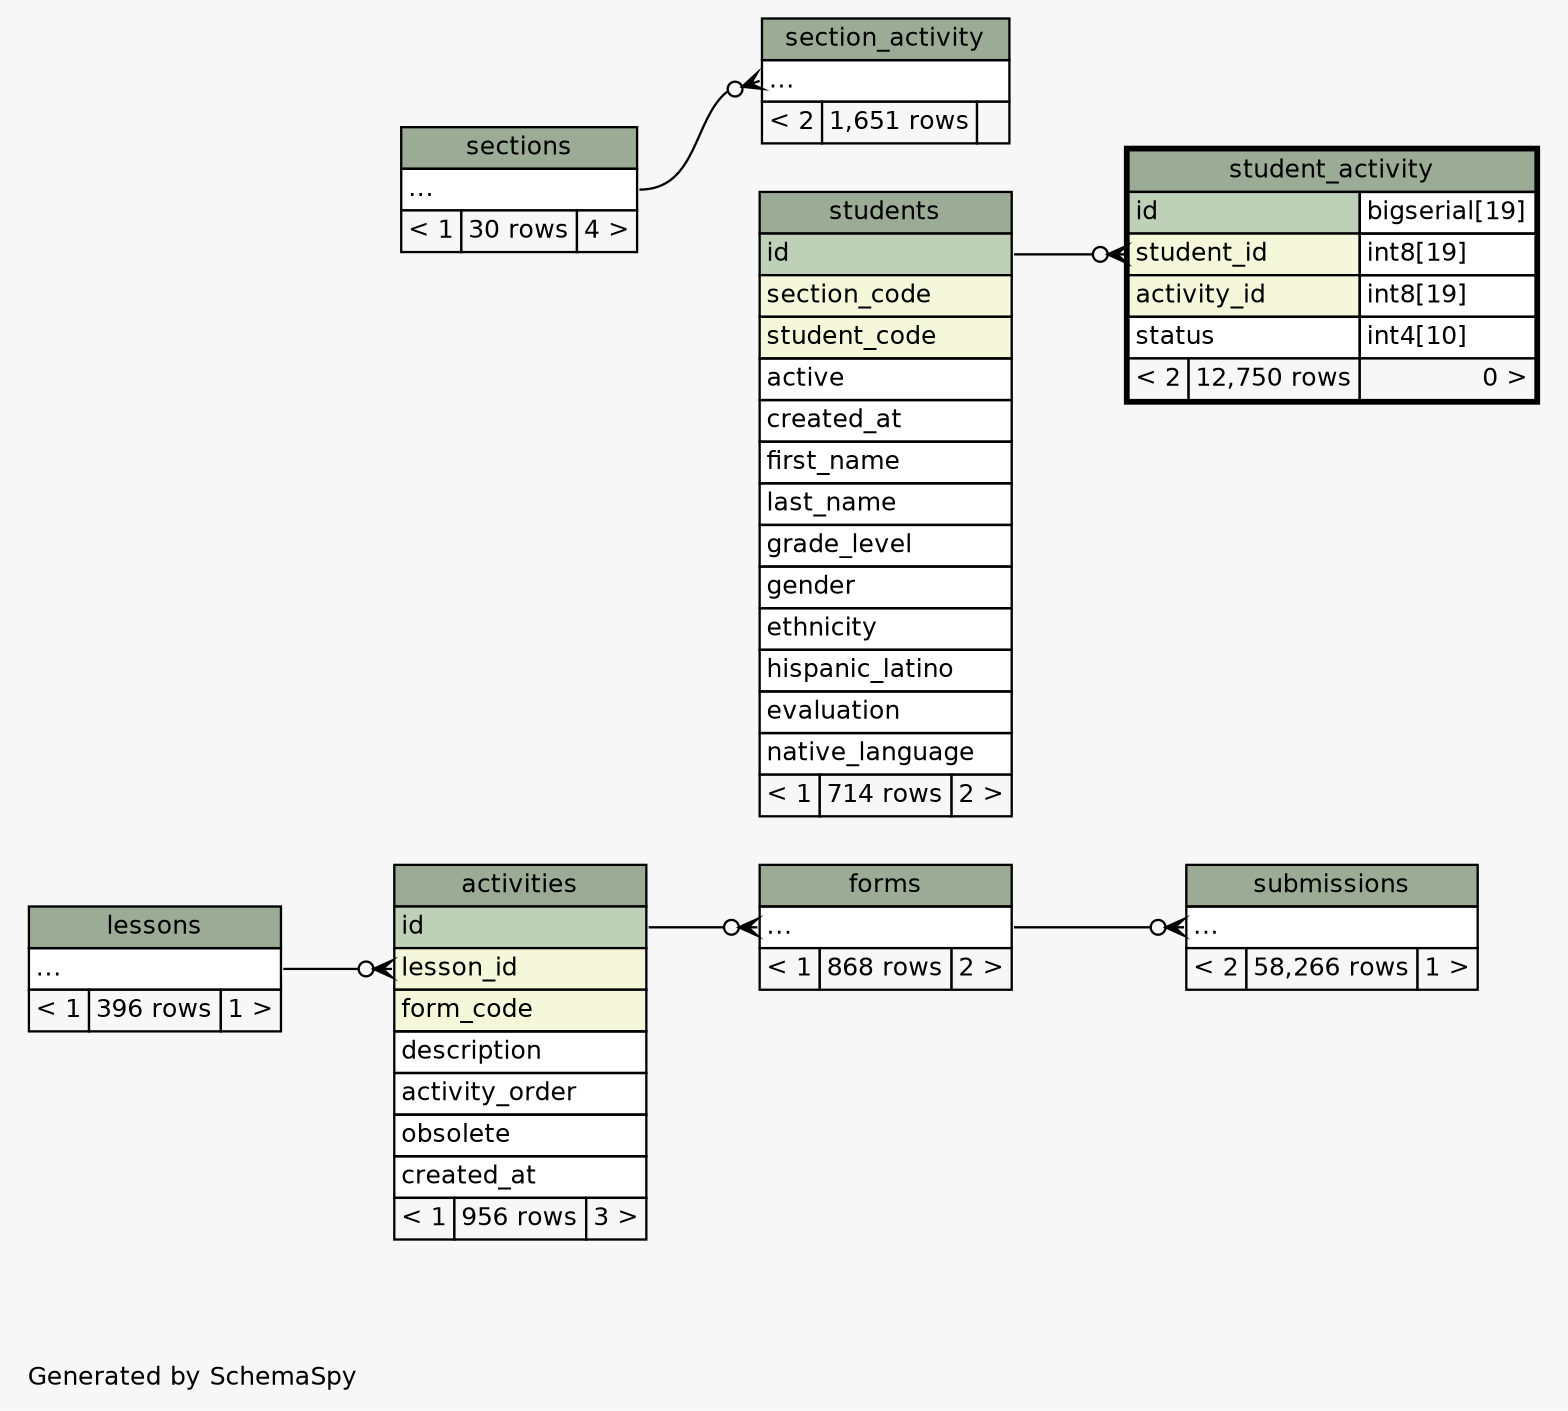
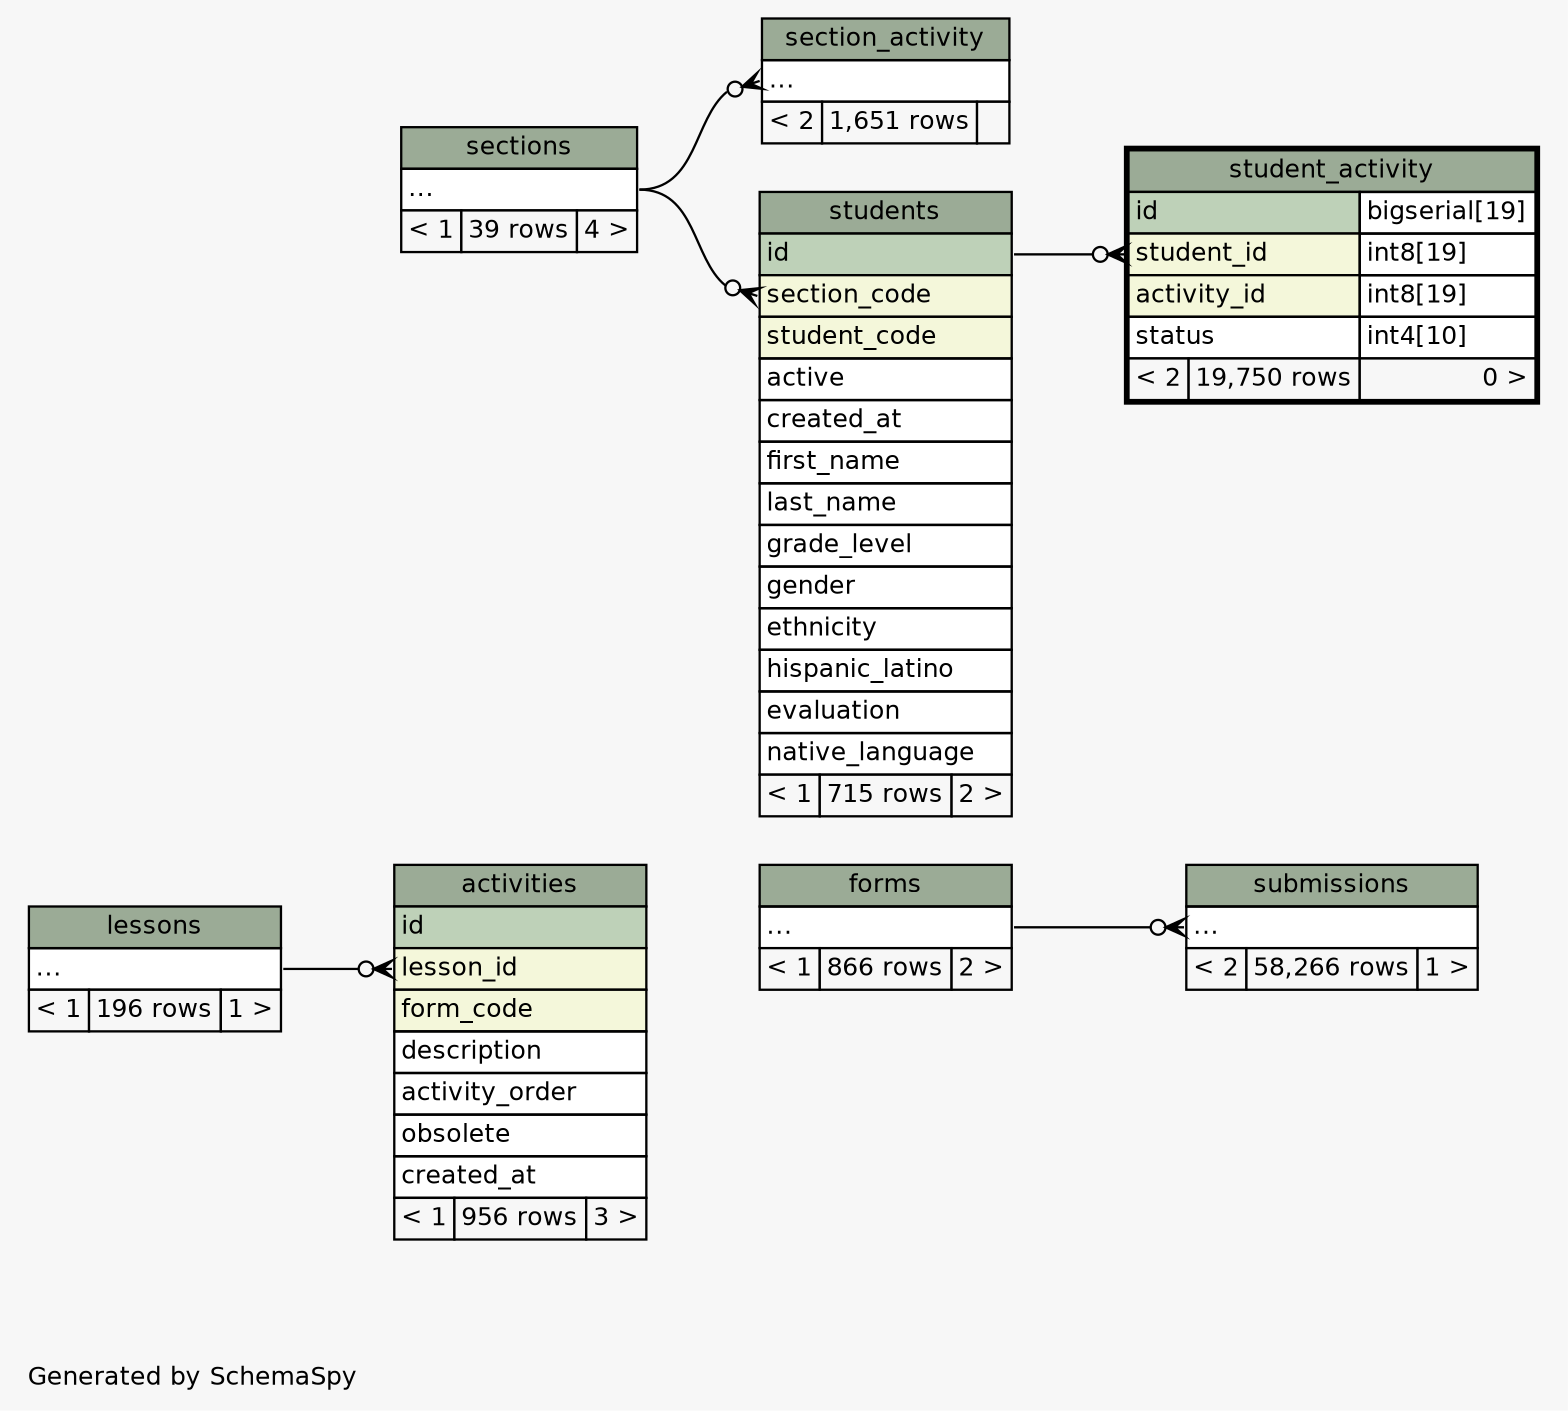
edge "sections" -> "students": added
node "sections": text "30 rows" -> "39 rows"
node "student_activity": text "12,750 rows" -> "19,750 rows"
node "students": text "714 rows" -> "715 rows"
edge "activities" -> "forms": removed
node "forms": text "868 rows" -> "866 rows"
node "lessons": text "396 rows" -> "196 rows"
